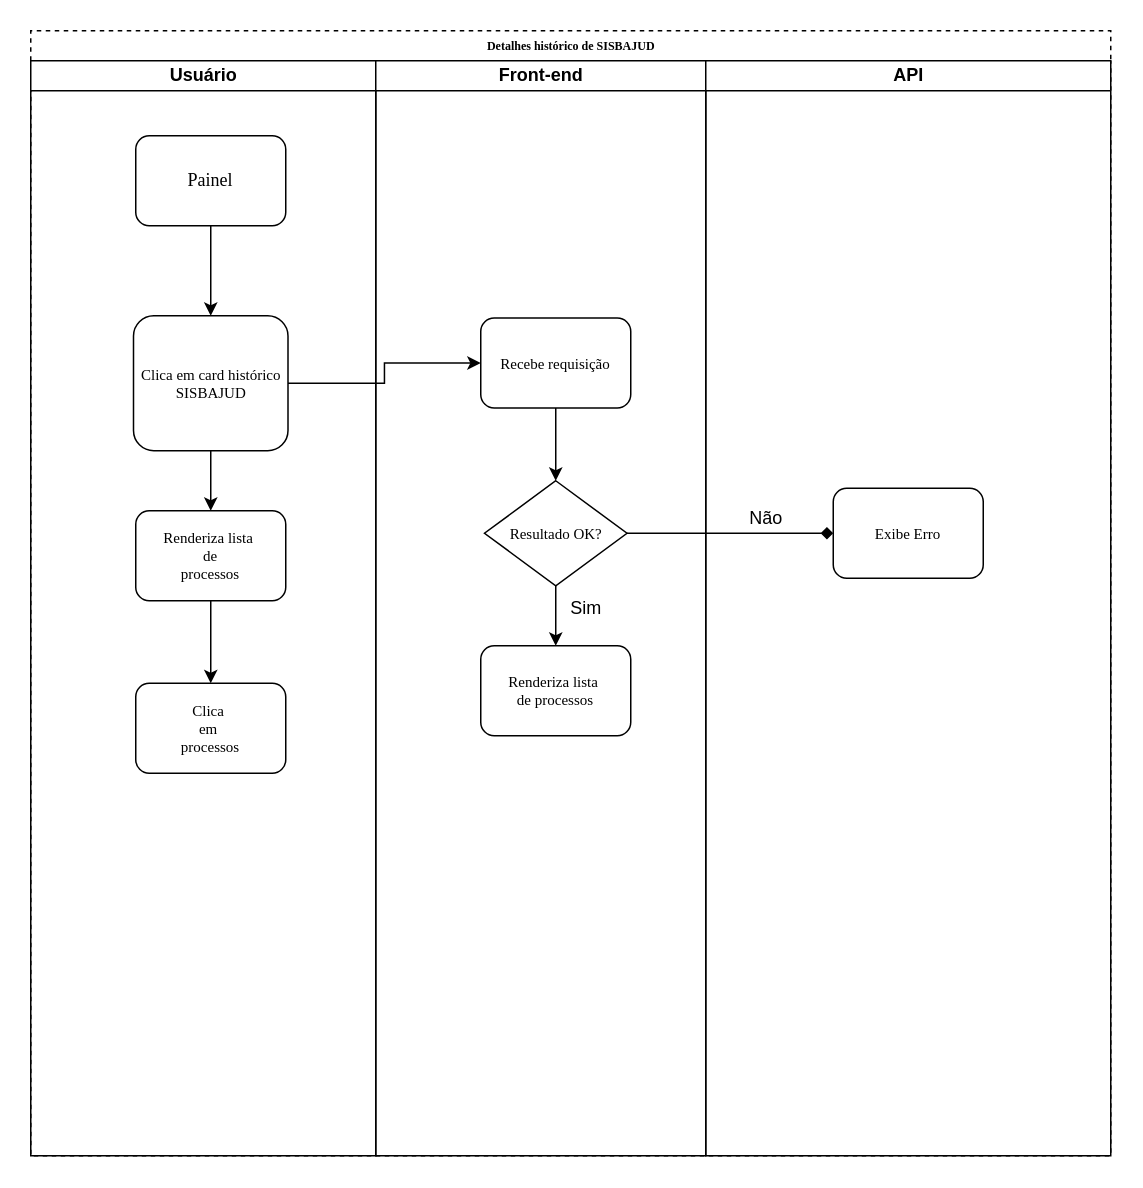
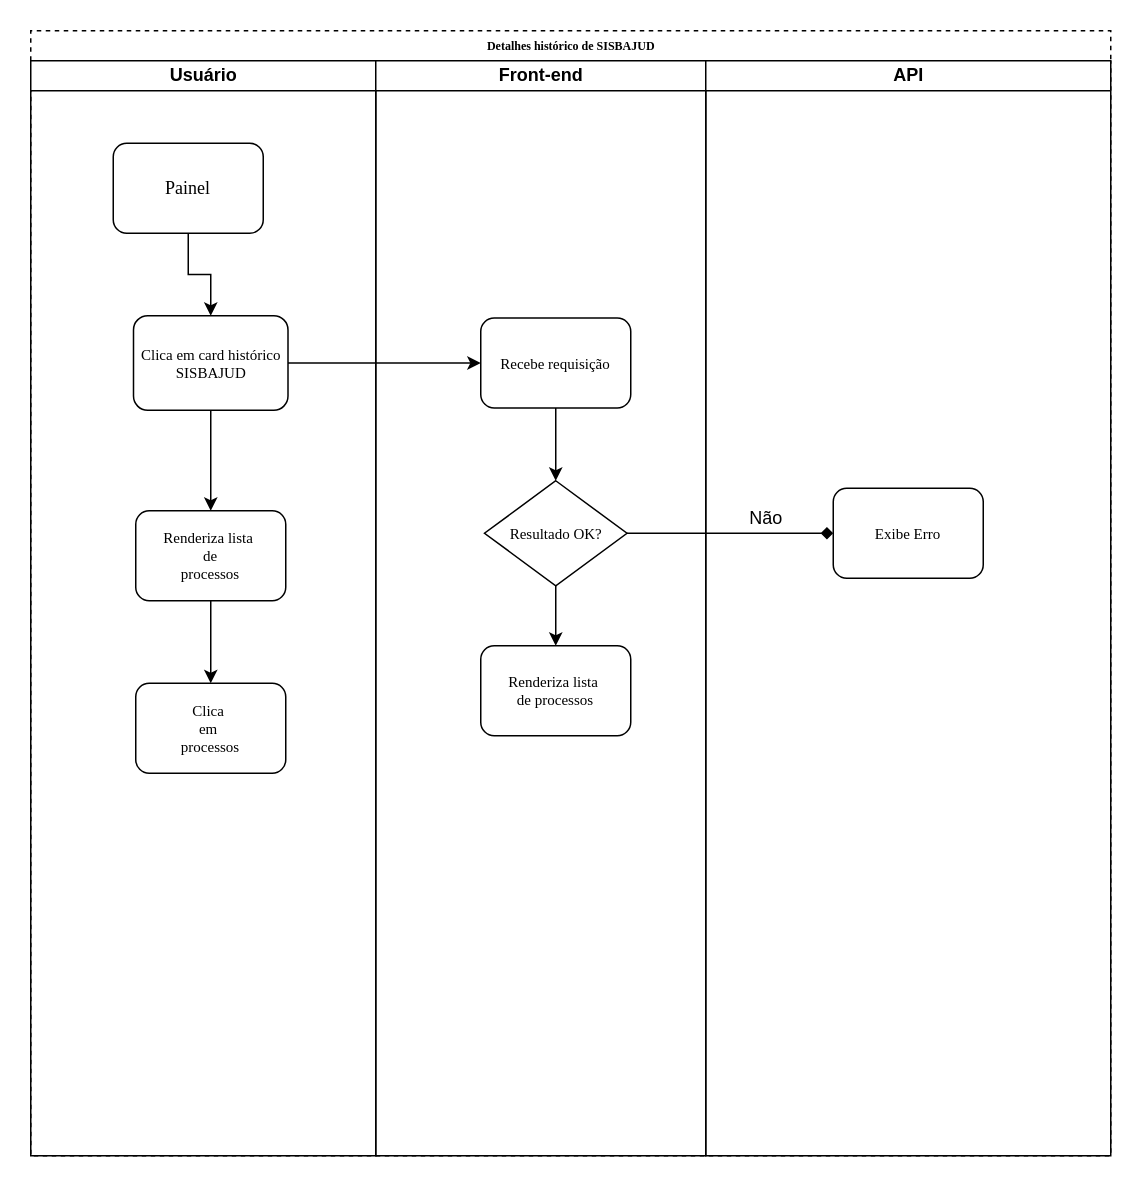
node "Painel": moved (211, 181) -> (188, 188)
node "Clica em card histórico SISBAJUD": size 155x135 -> 155x95
node "Sim": removed
